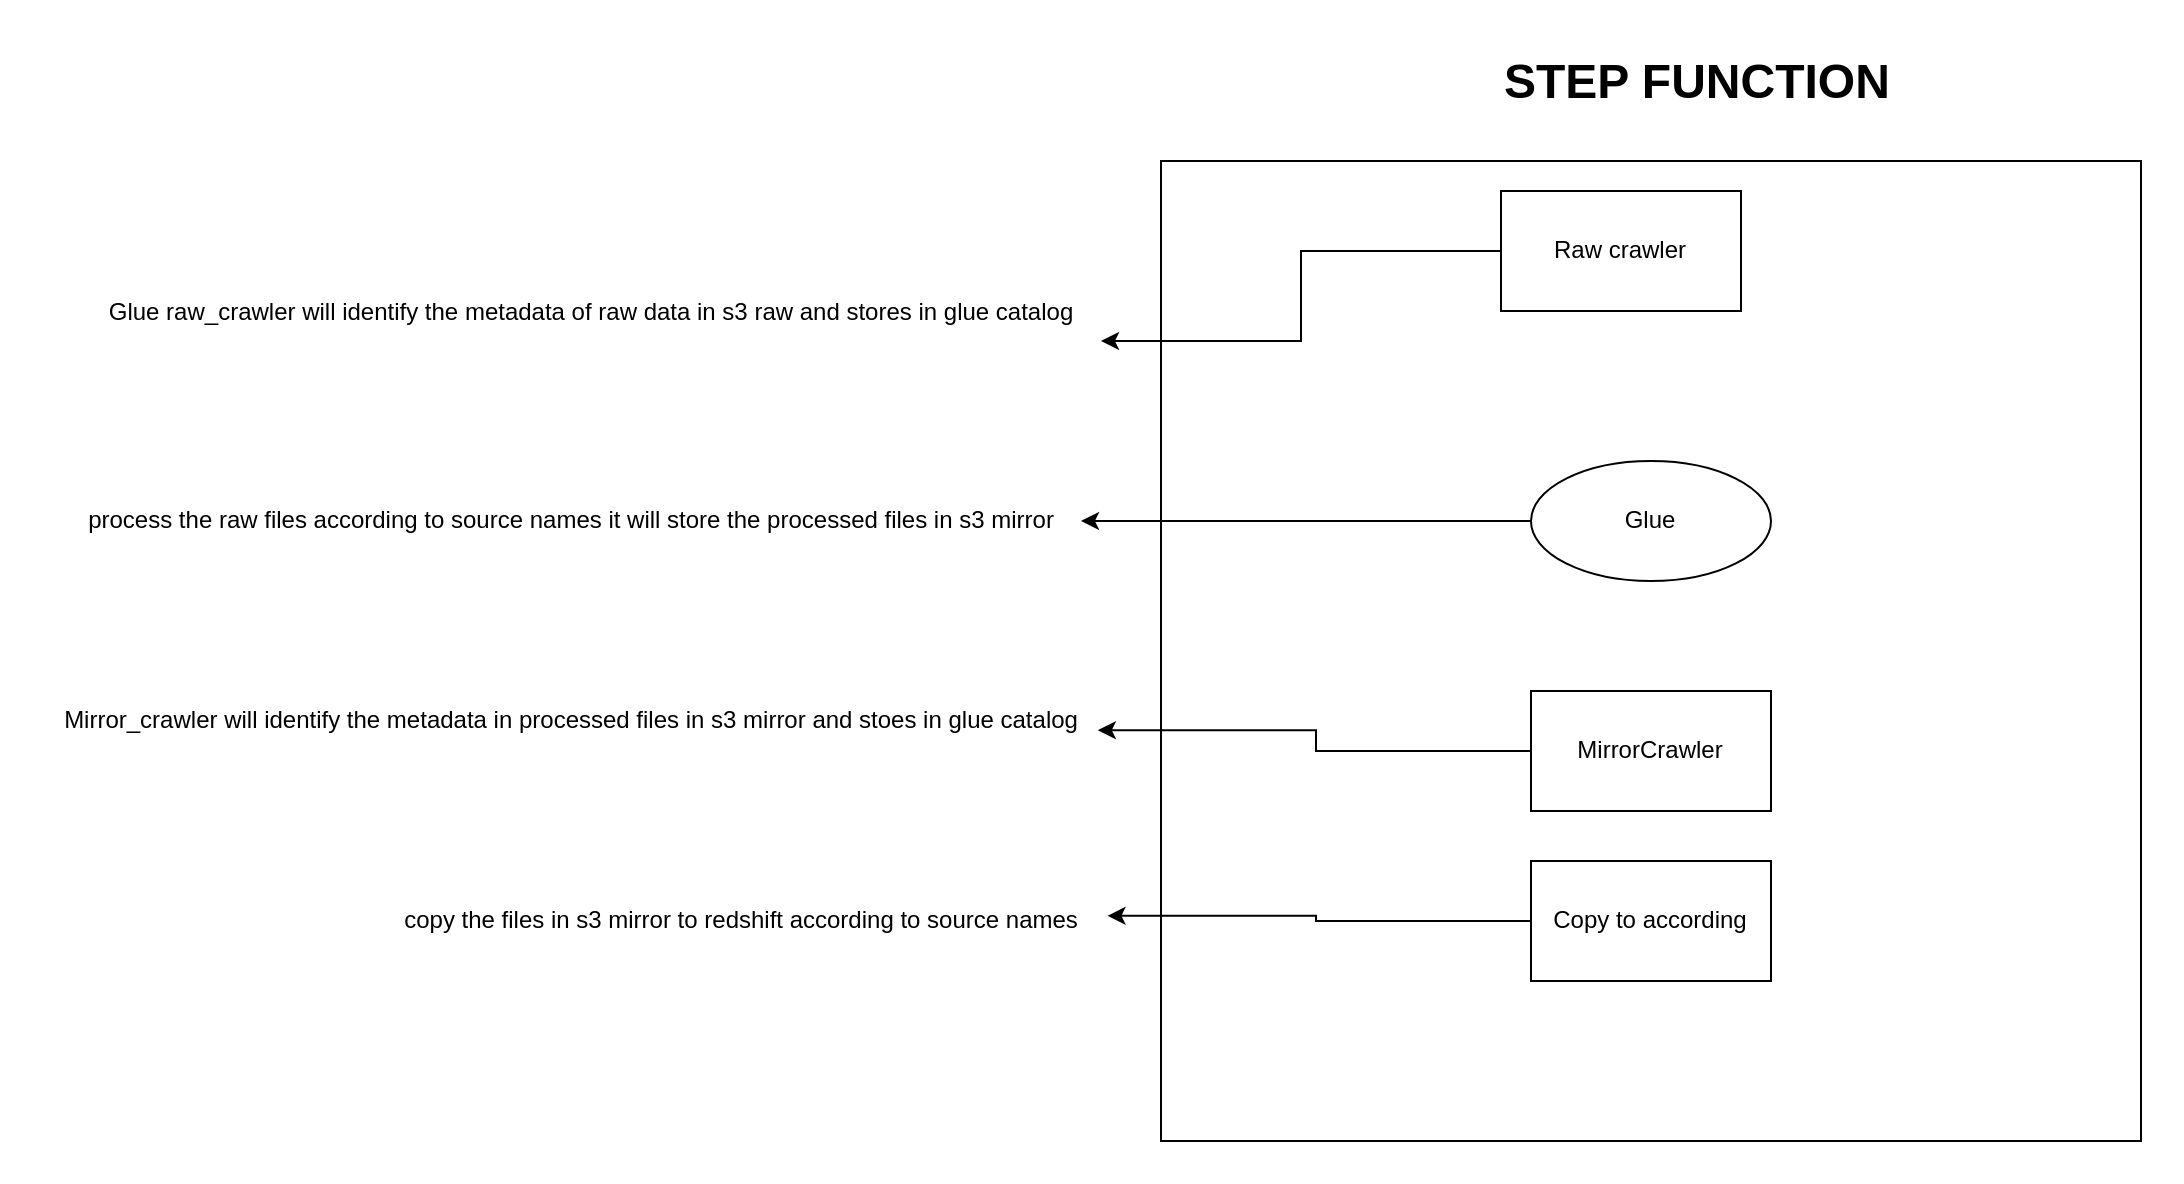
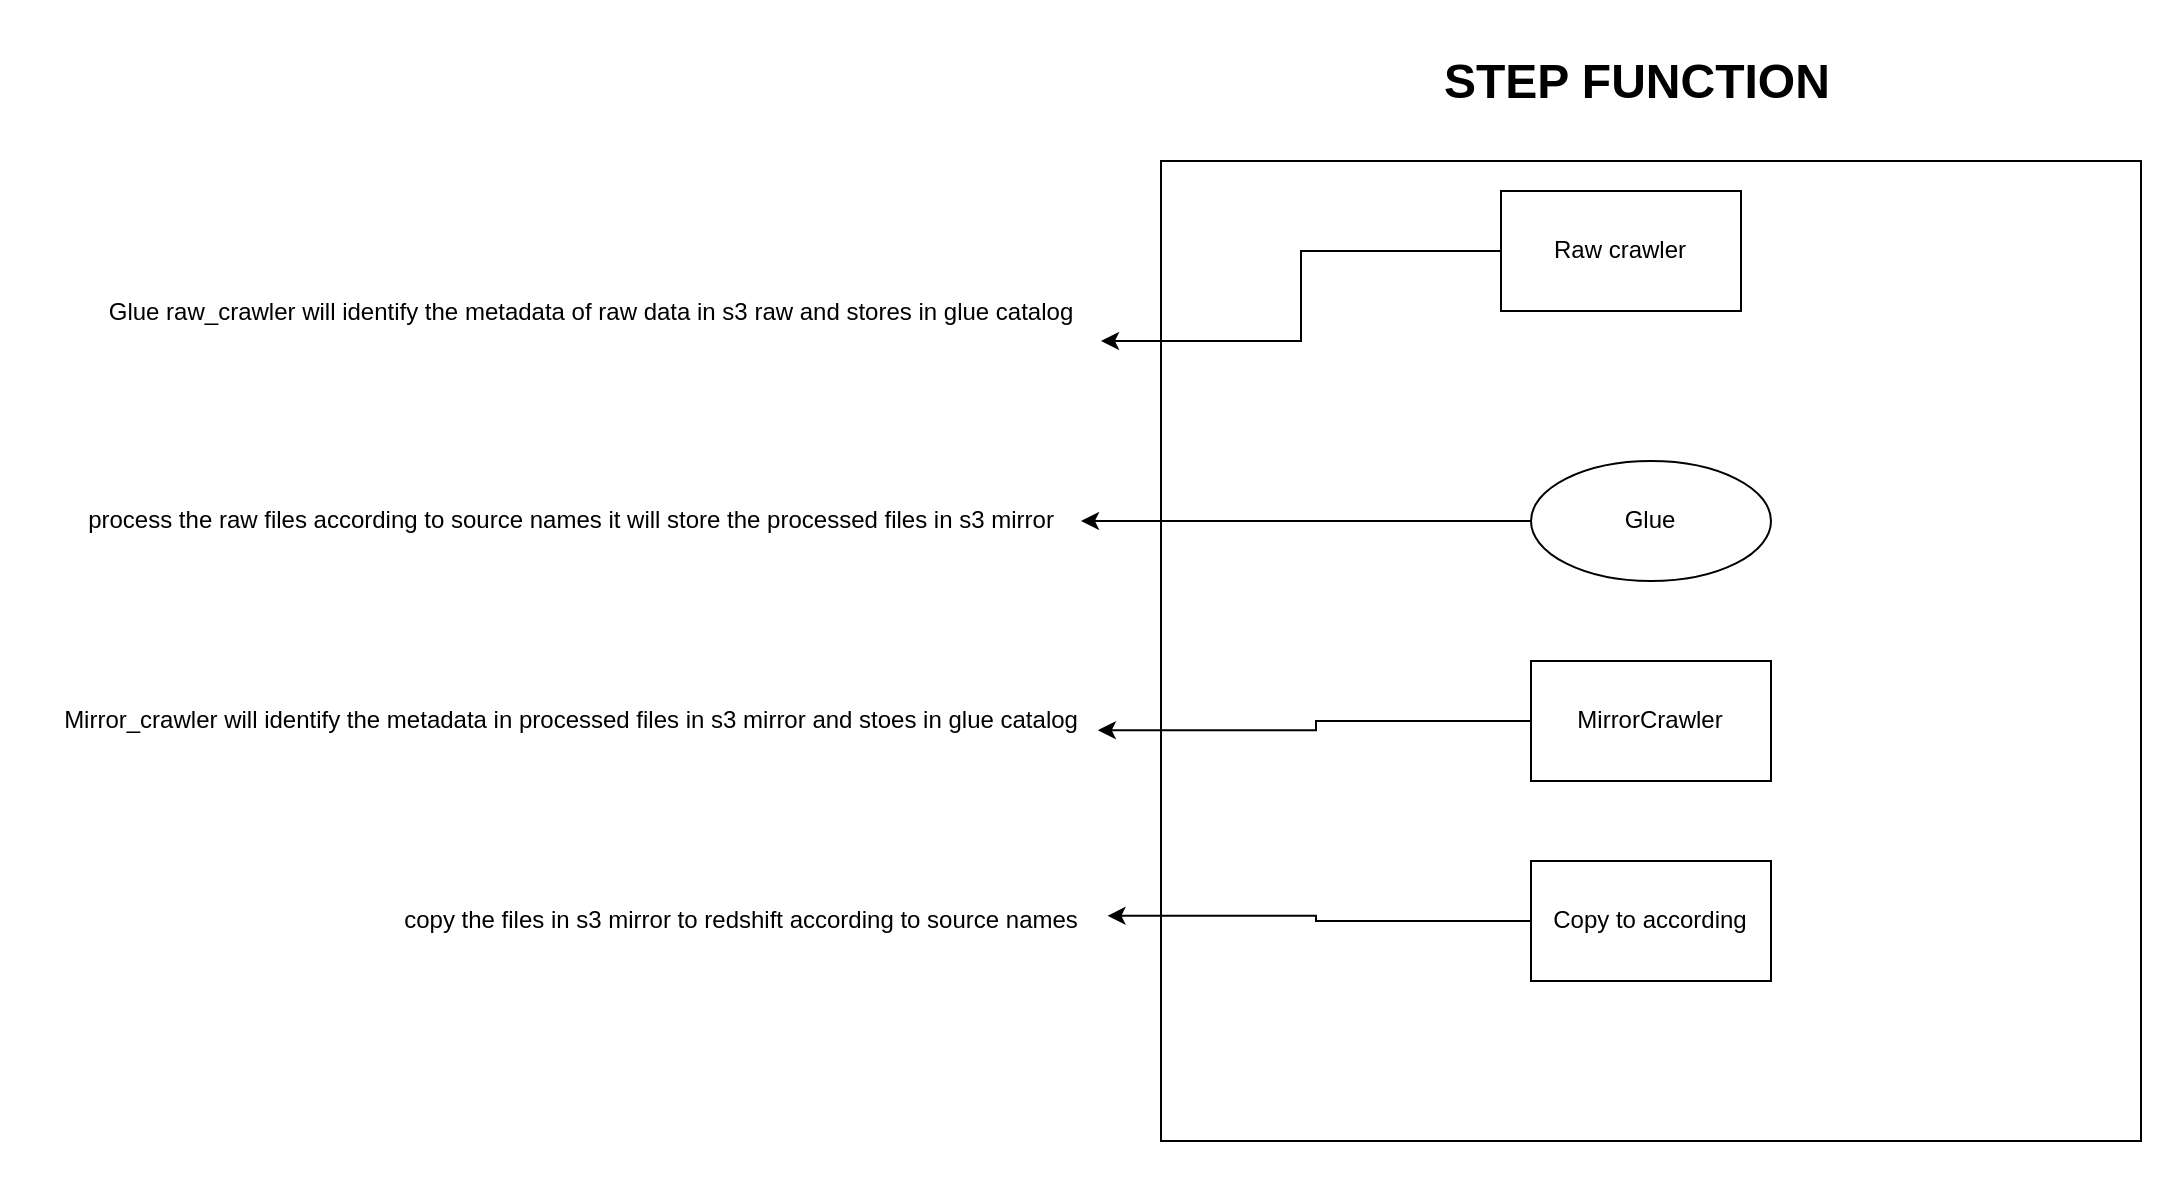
node "STEP FUNCTION": moved (1741, 91) -> (1681, 91)
node "MirrorCrawler": moved (1651, 751) -> (1651, 721)
